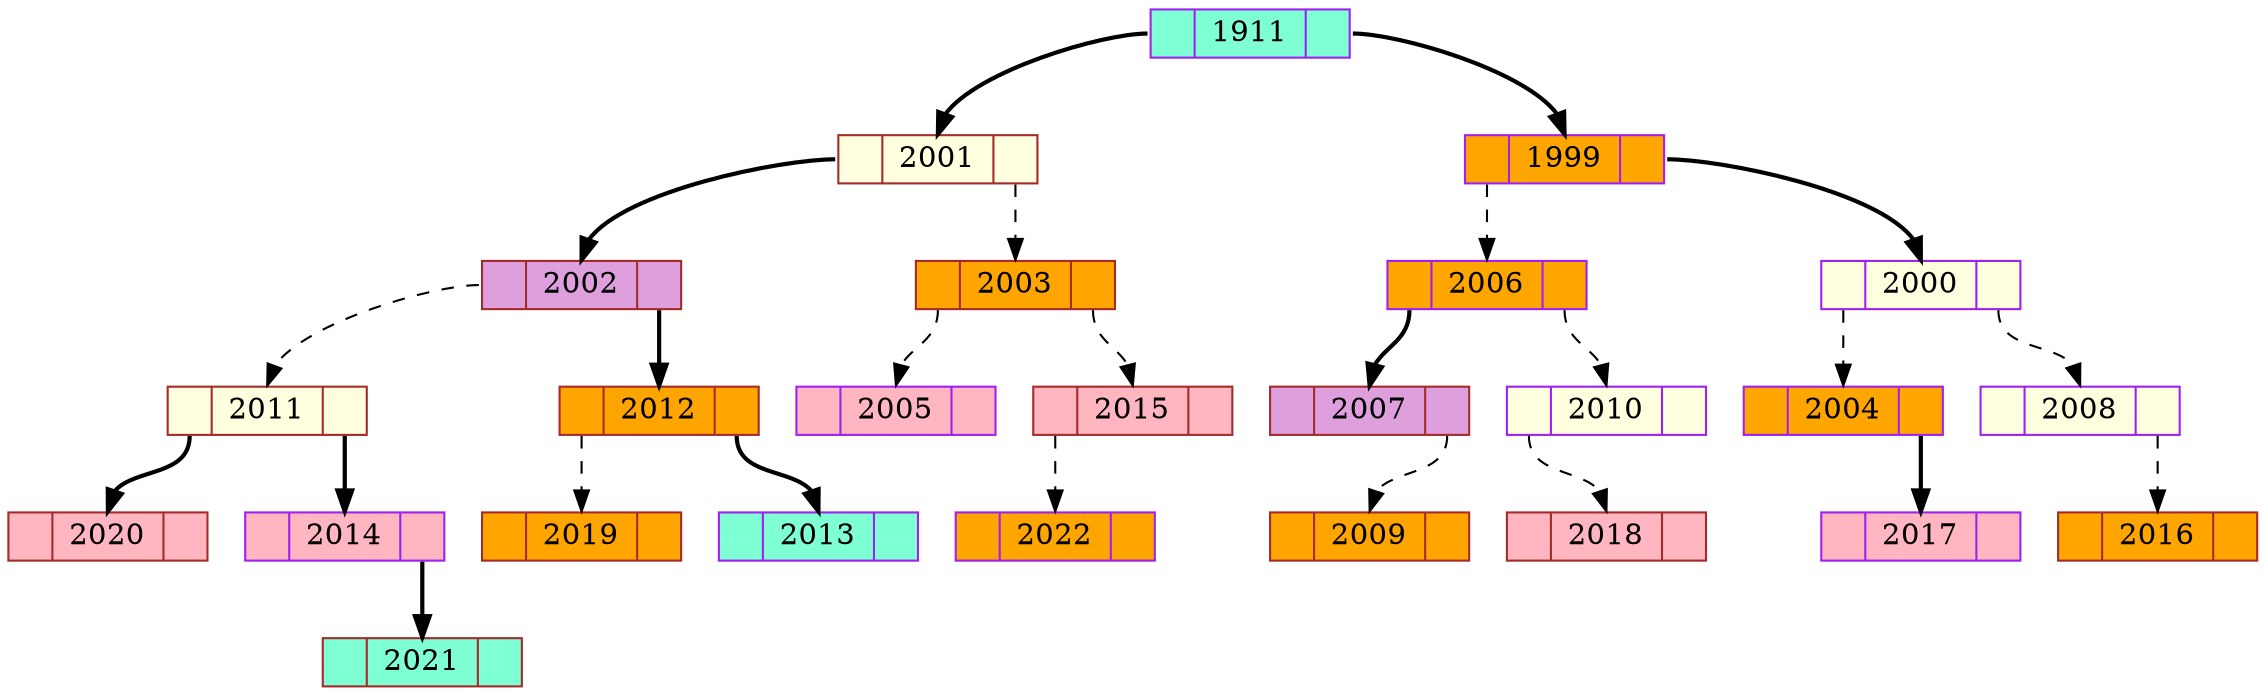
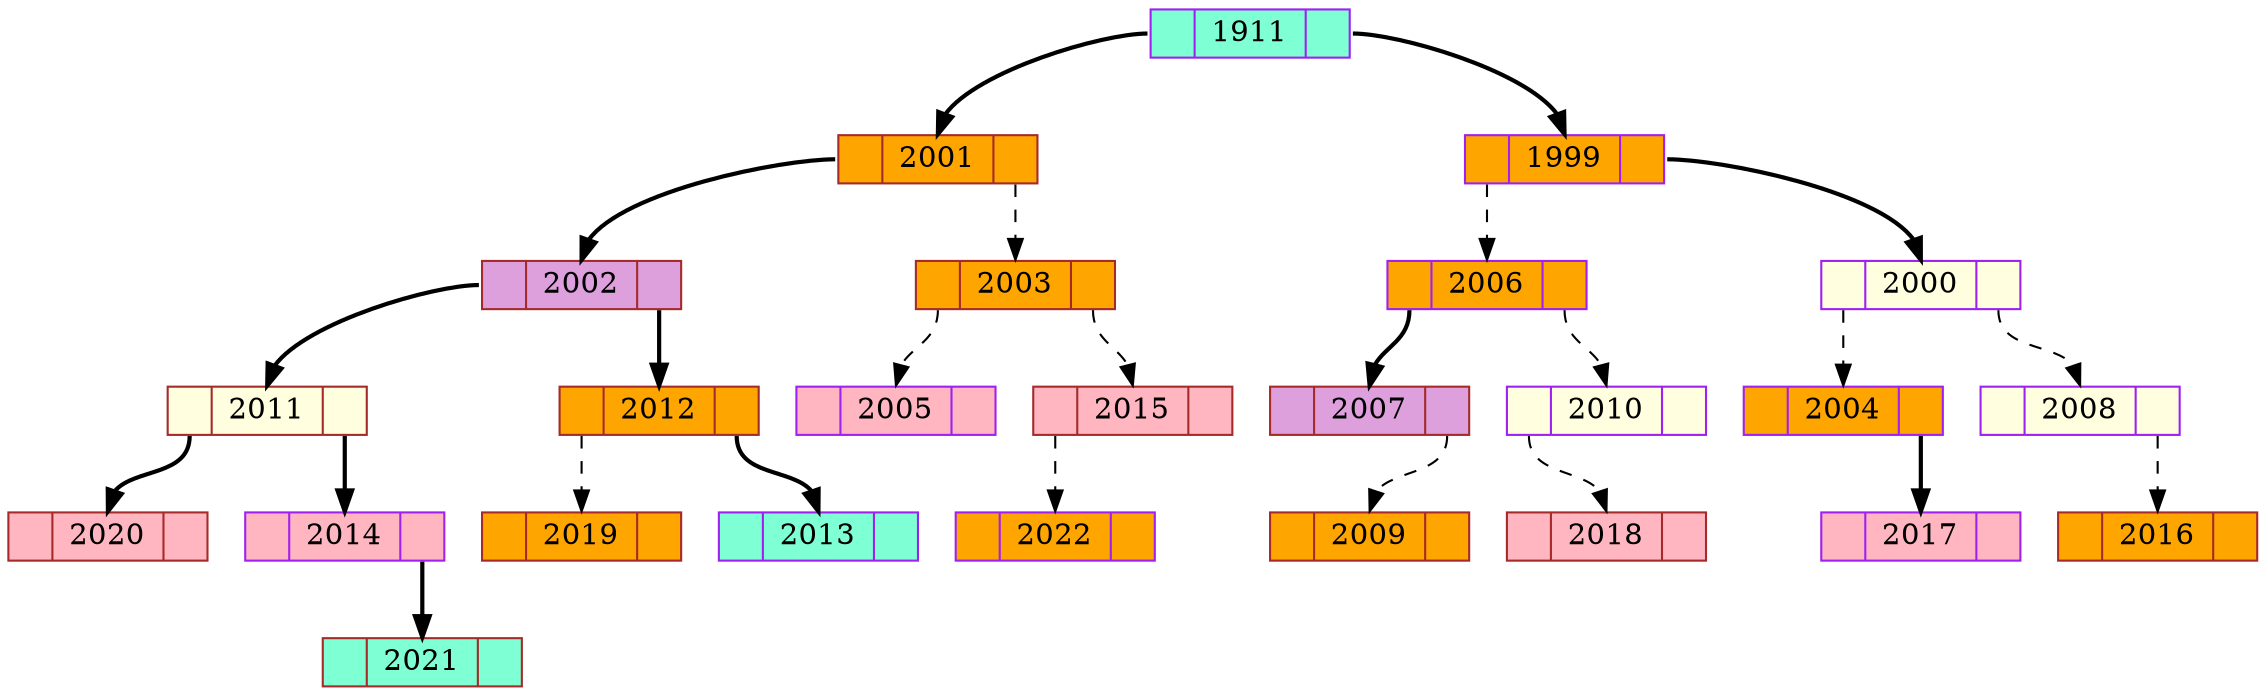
node "2001": fillcolor lightyellow -> orange
edge "2002" -> "2011": style dashed -> bold
